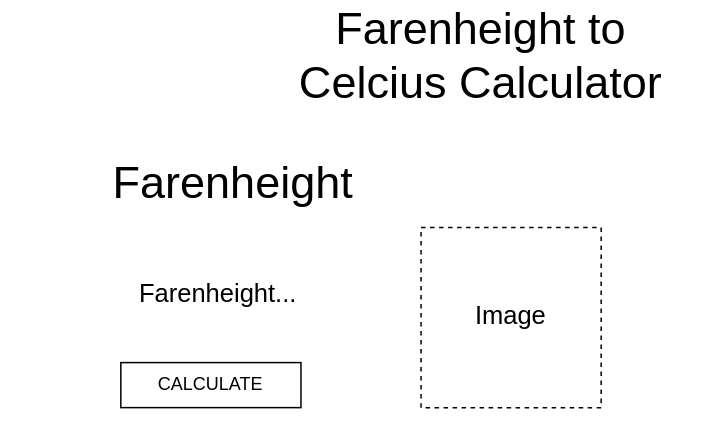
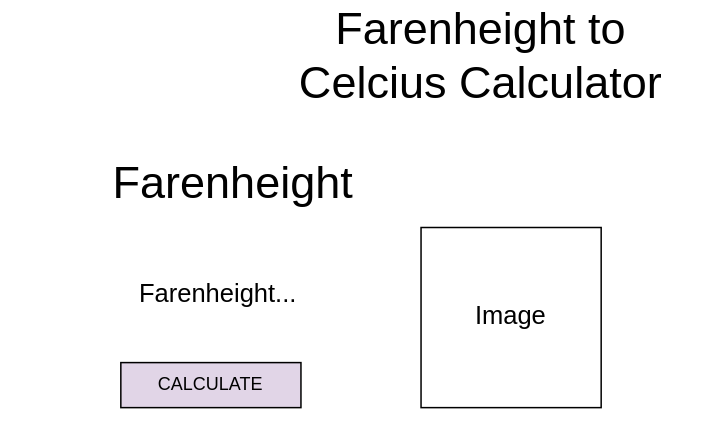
node "Image": style dashed -> solid
node "CALCULATE": fillcolor #ffffff -> #e1d5e7
